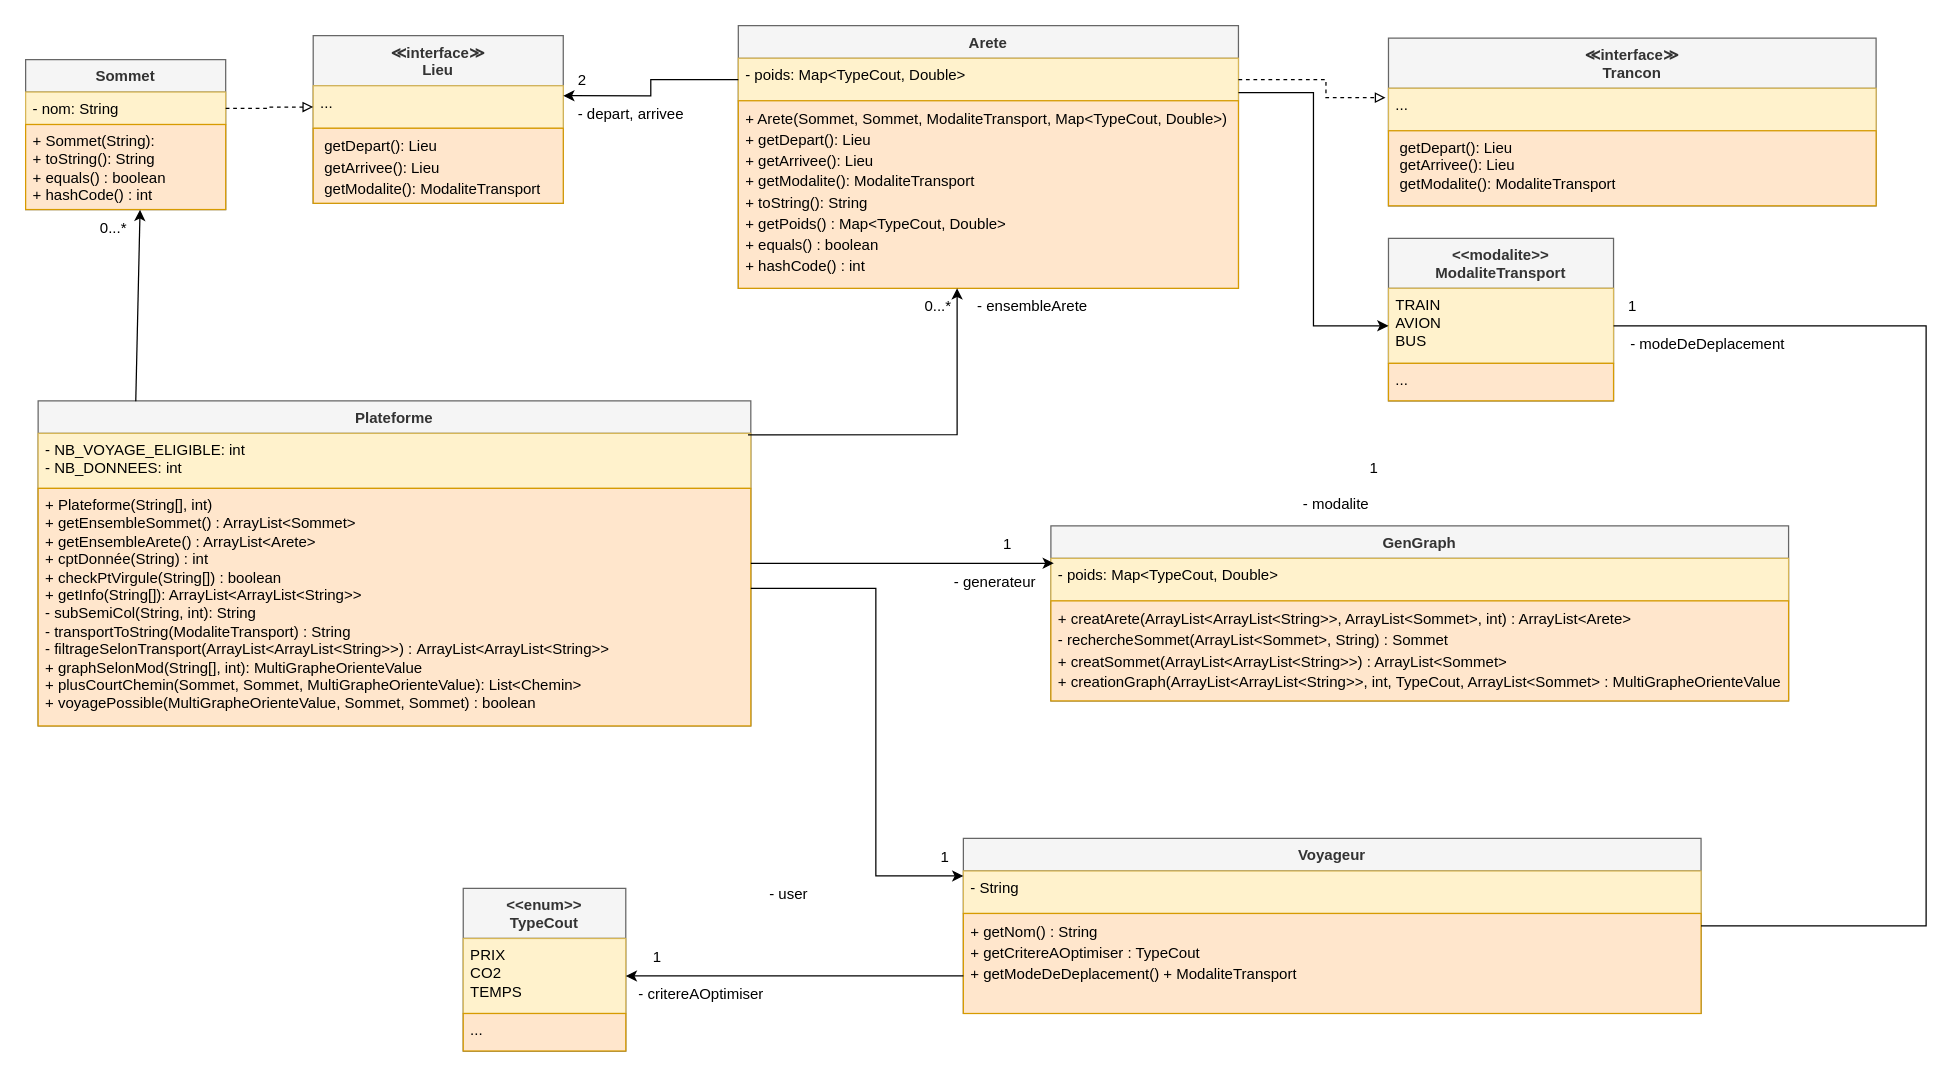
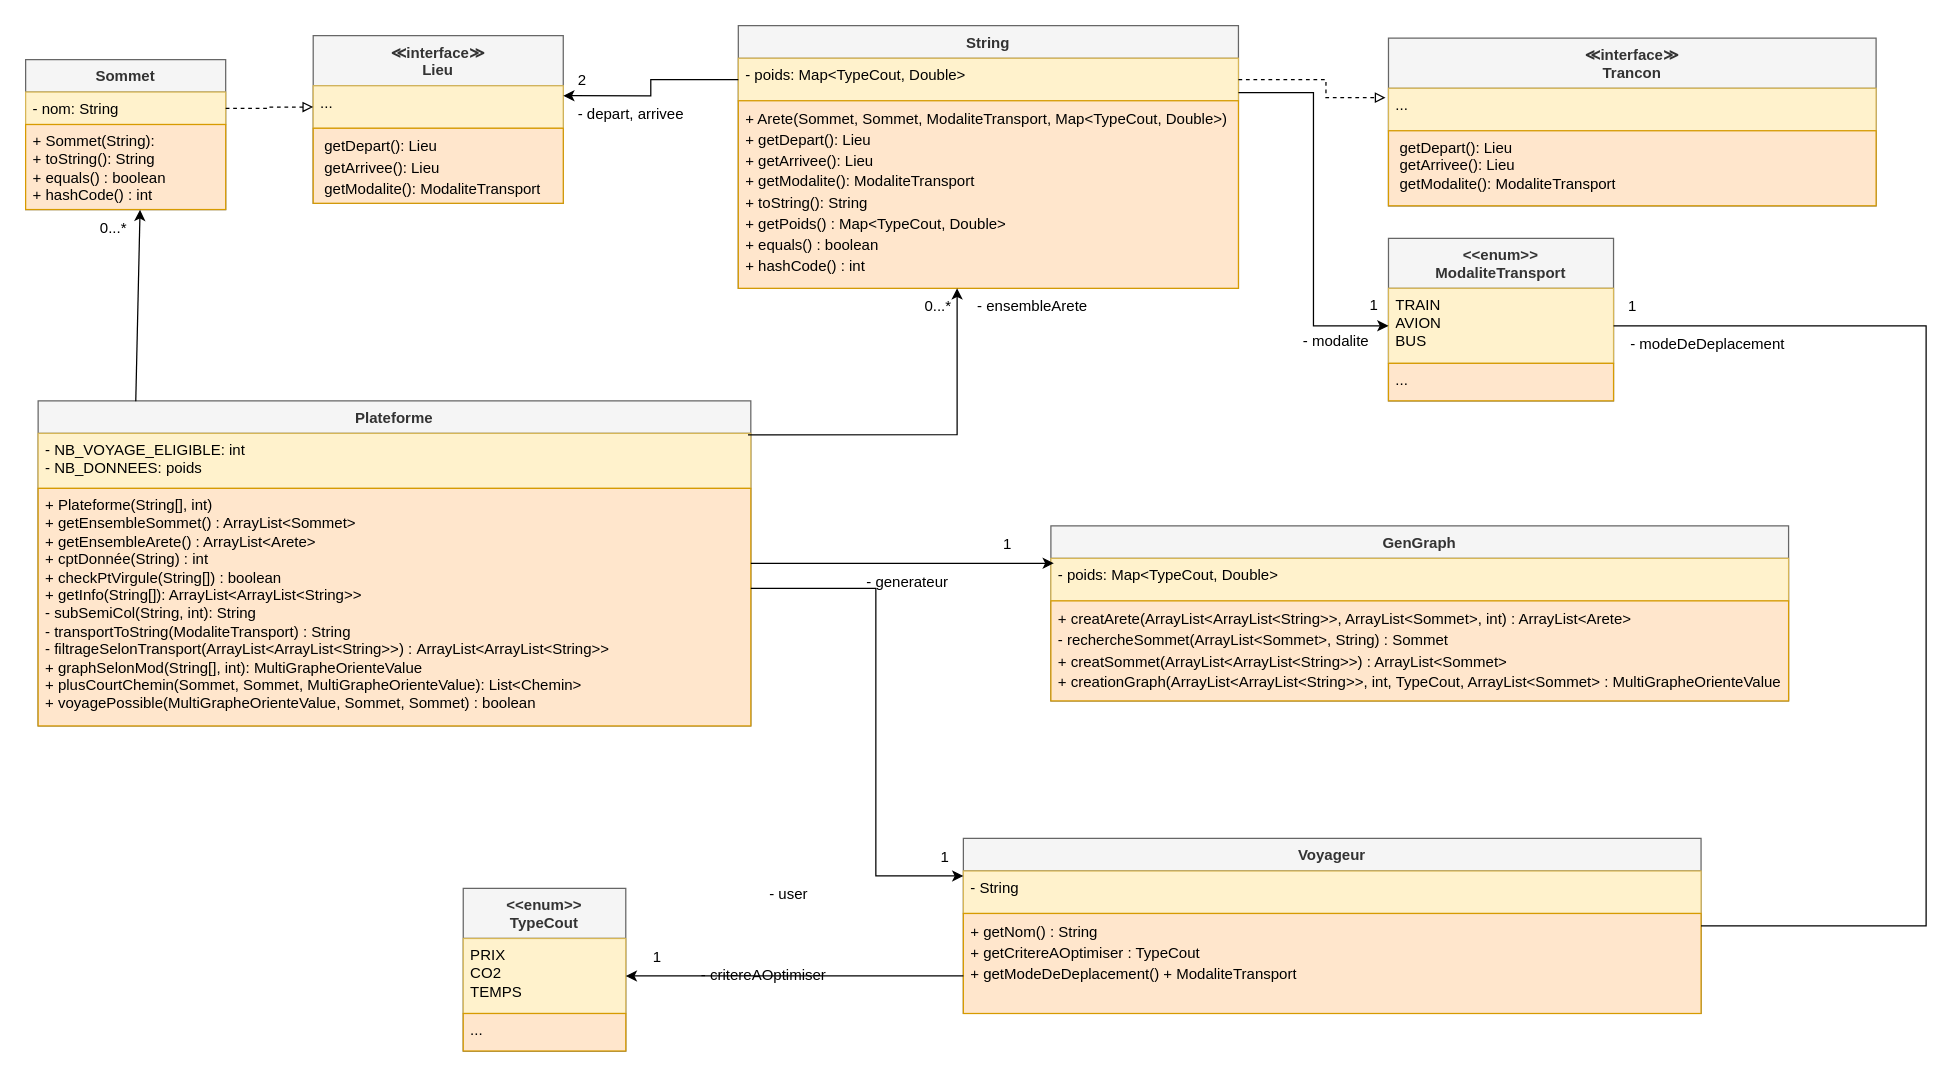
node "Arete": label "Arete" -> "String"
node "<<modalite>> ModaliteTransport": label "<<modalite>> ModaliteTransport" -> "<<enum>> ModaliteTransport"
node "- NB_VOYAGE_ELIGIBLE: int - NB_DONNEES: int": label "- NB_VOYAGE_ELIGIBLE: int - NB_DONNEES: int" -> "- NB_VOYAGE_ELIGIBLE: int - NB_DONNEES: poids"
node "1 - modalite": moved (1344, 482) -> (1344, 319)
node "- generateur": moved (994, 582) -> (907, 582)
node "- critereAOptimiser": moved (701, 994) -> (763, 976)
